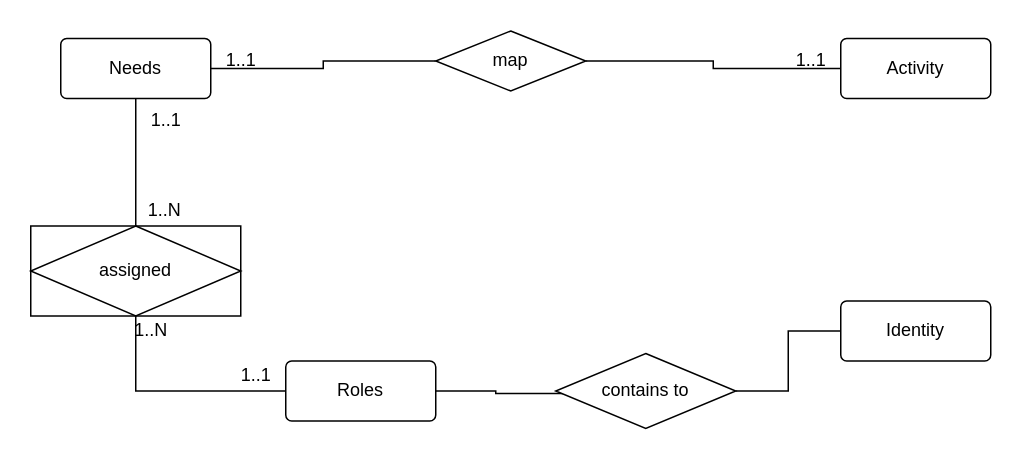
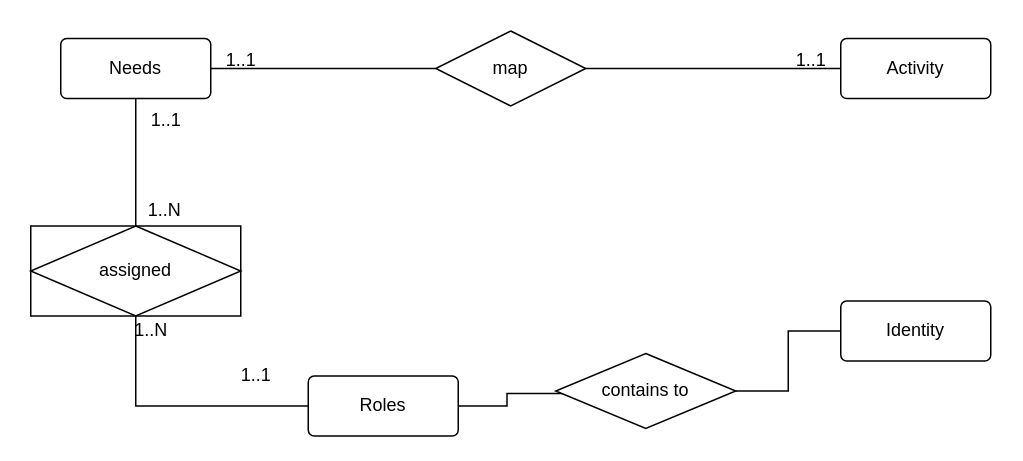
node "map": size 150x60 -> 150x75
node "Roles": moved (361, 391) -> (383, 406)
